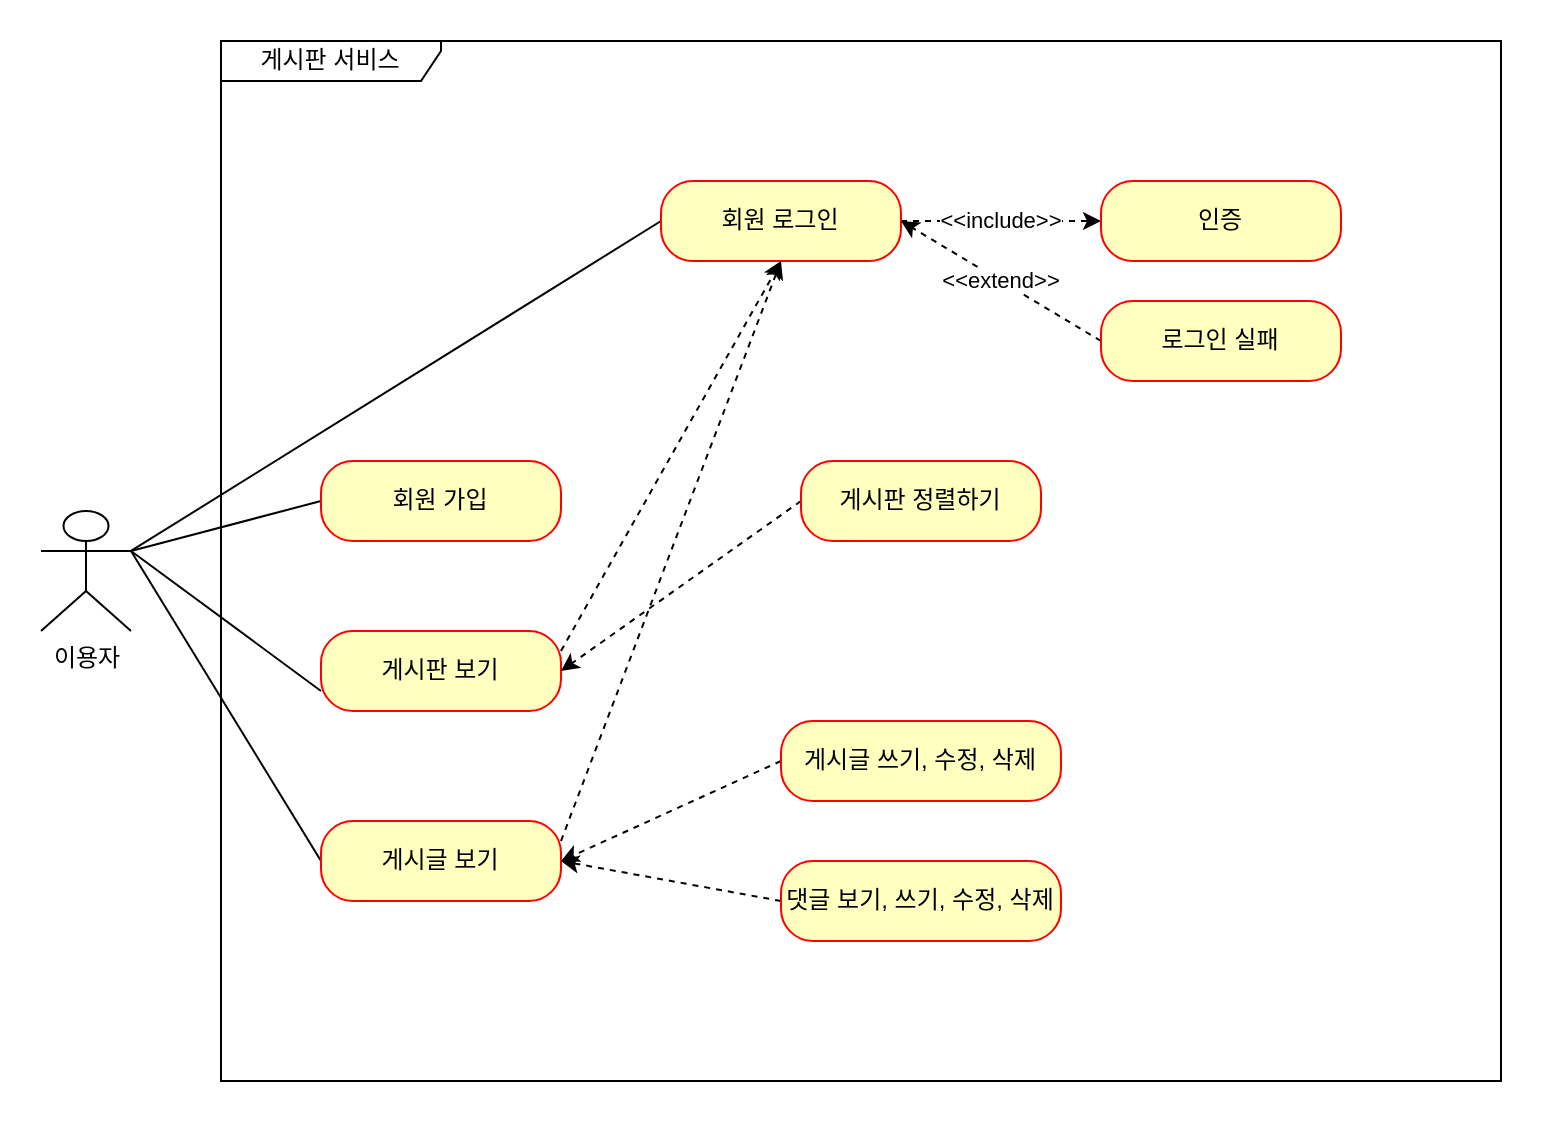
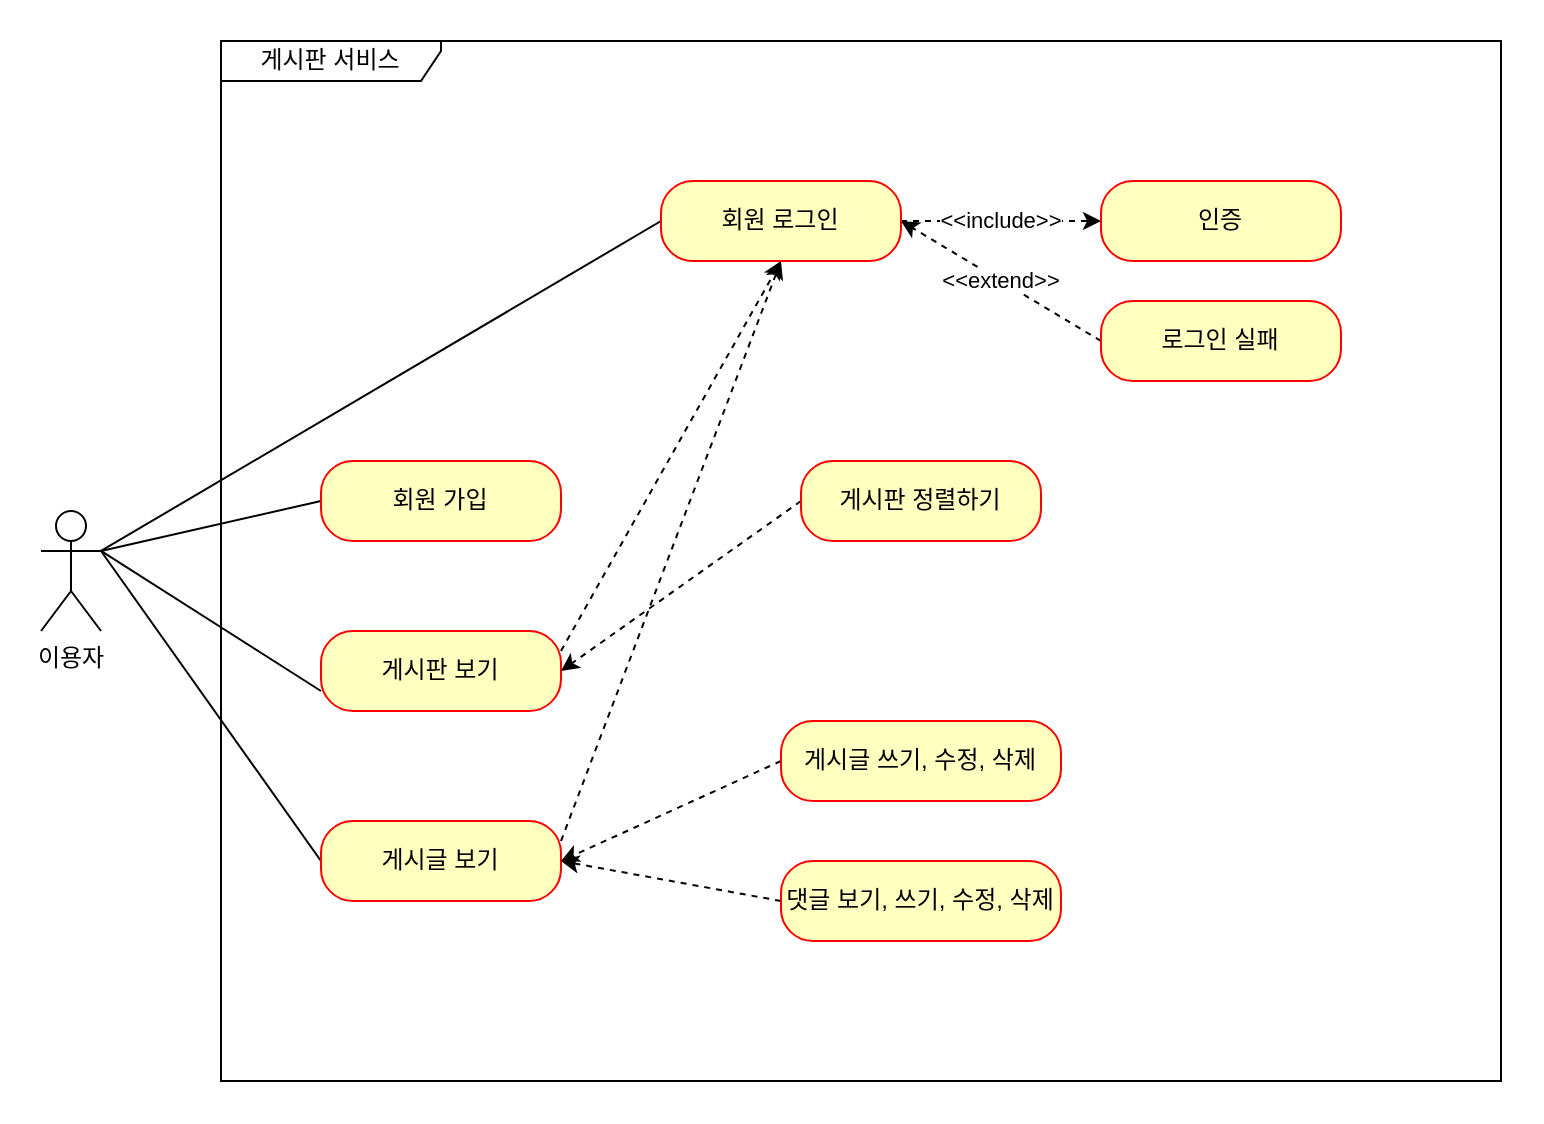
node "이용자": size 90x120 -> 60x120
